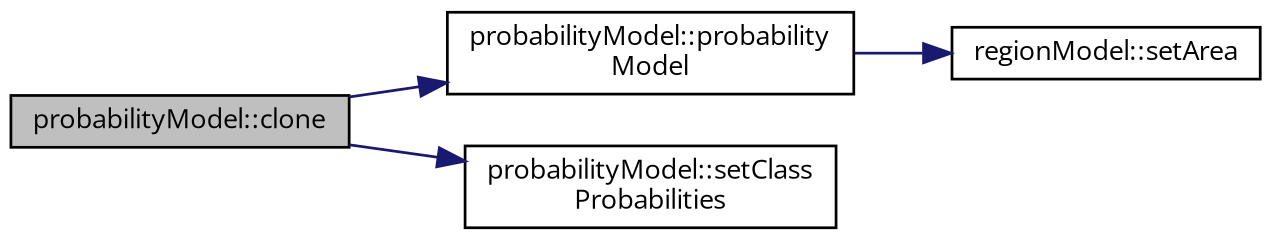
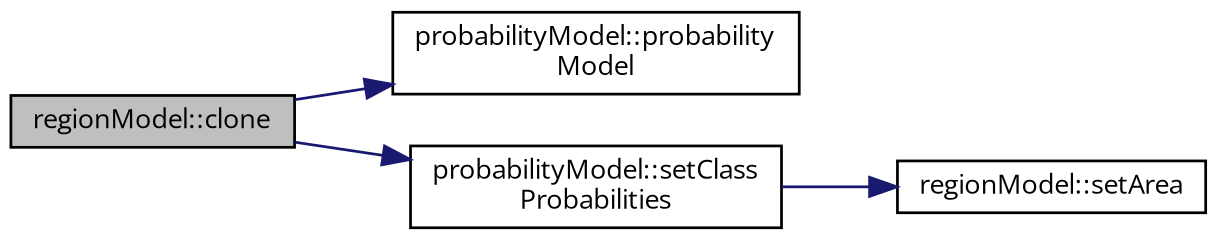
edge "probabilityModel::probability Model" -> "regionModel::setArea": now "probabilityModel::setClass Probabilities" -> "regionModel::setArea"
node "probabilityModel::clone": label "probabilityModel::clone" -> "regionModel::clone"
